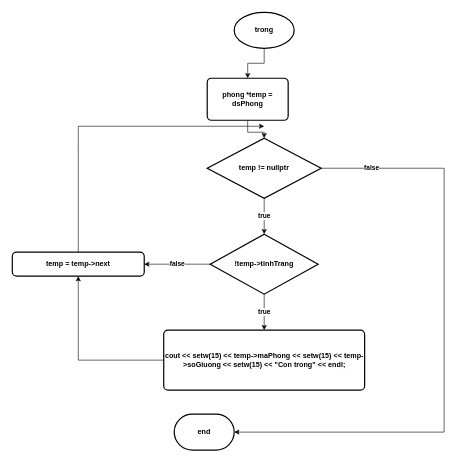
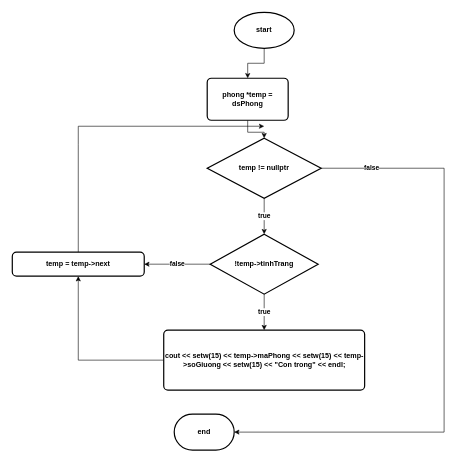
node "trong": label "trong" -> "start"
